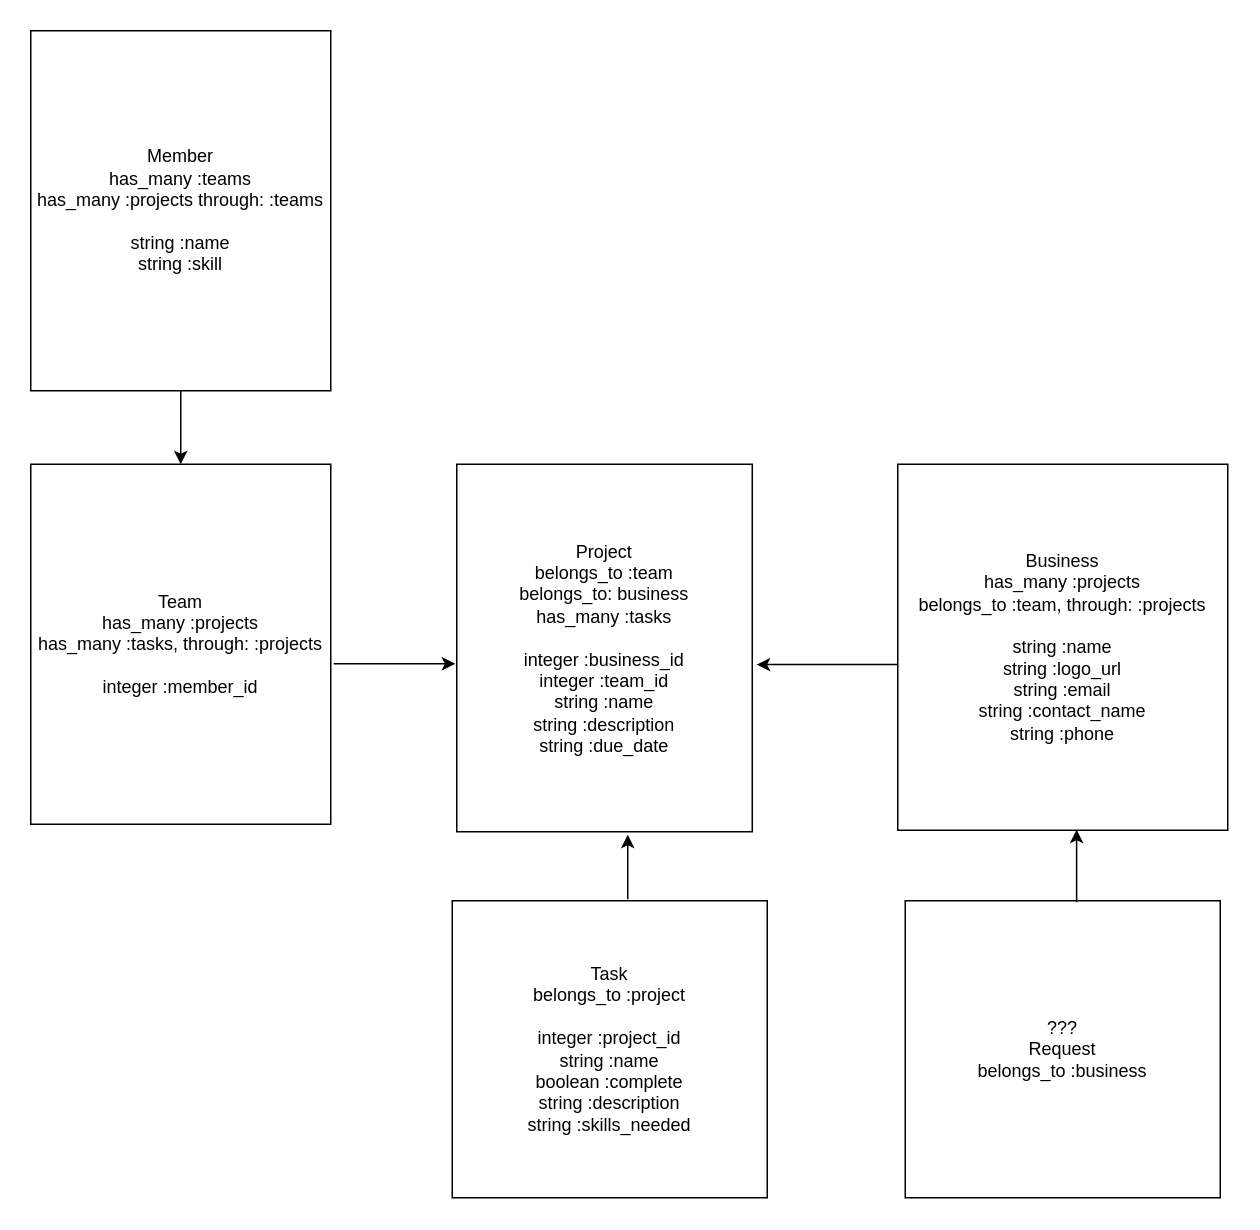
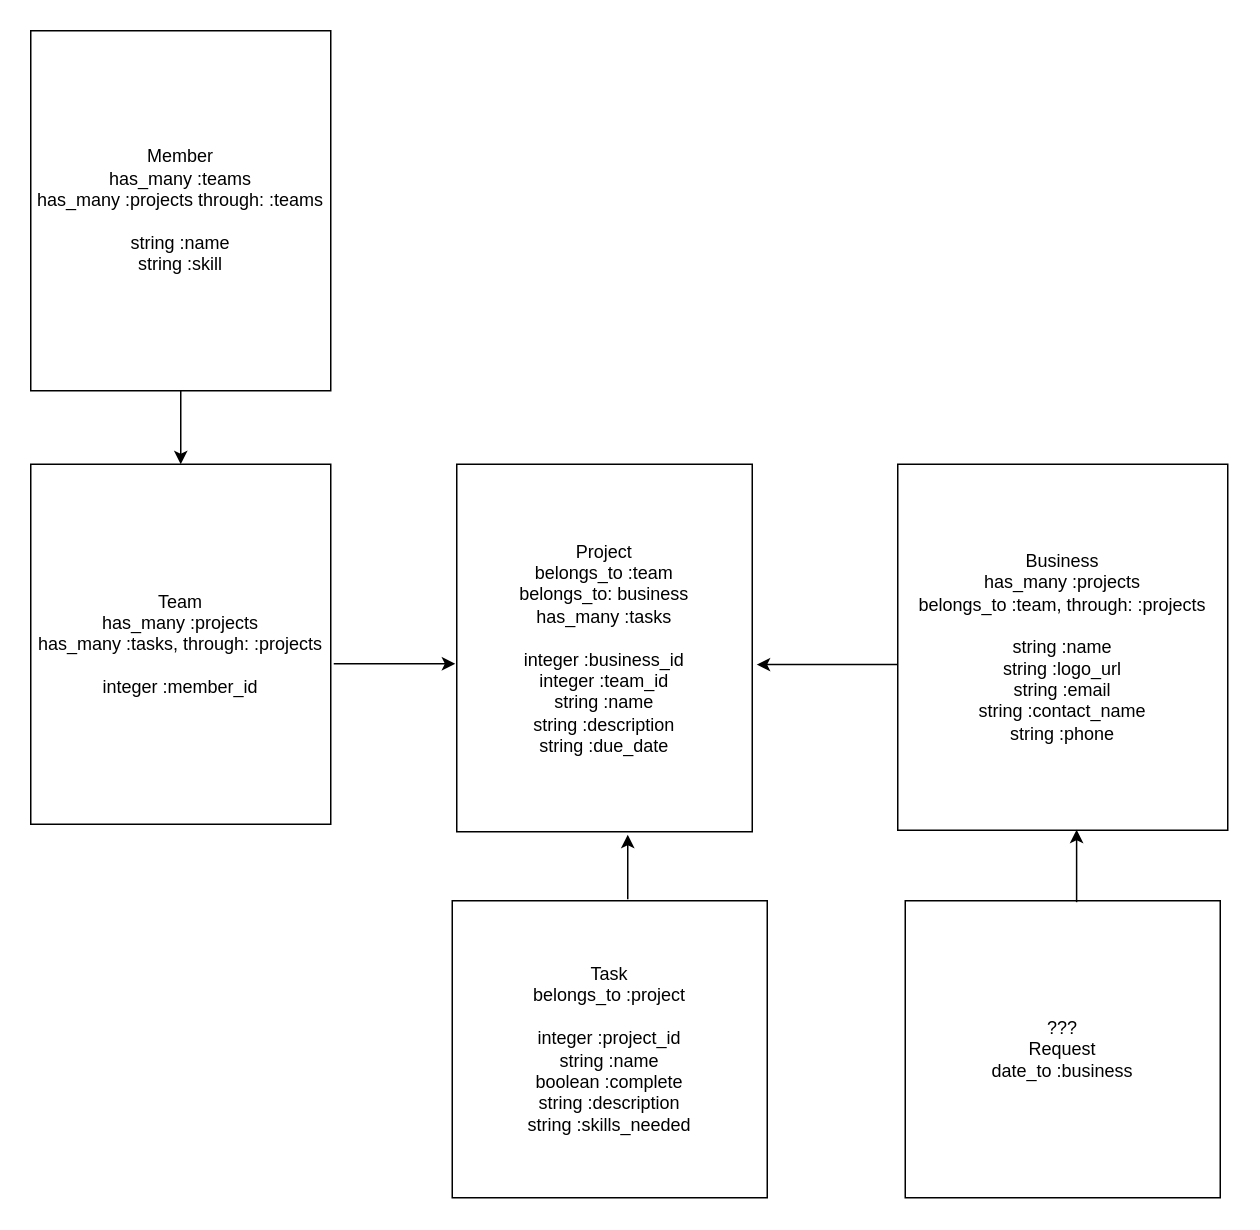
node "??? Request belongs_to :business": label "??? Request belongs_to :business" -> "??? Request date_to :business"
